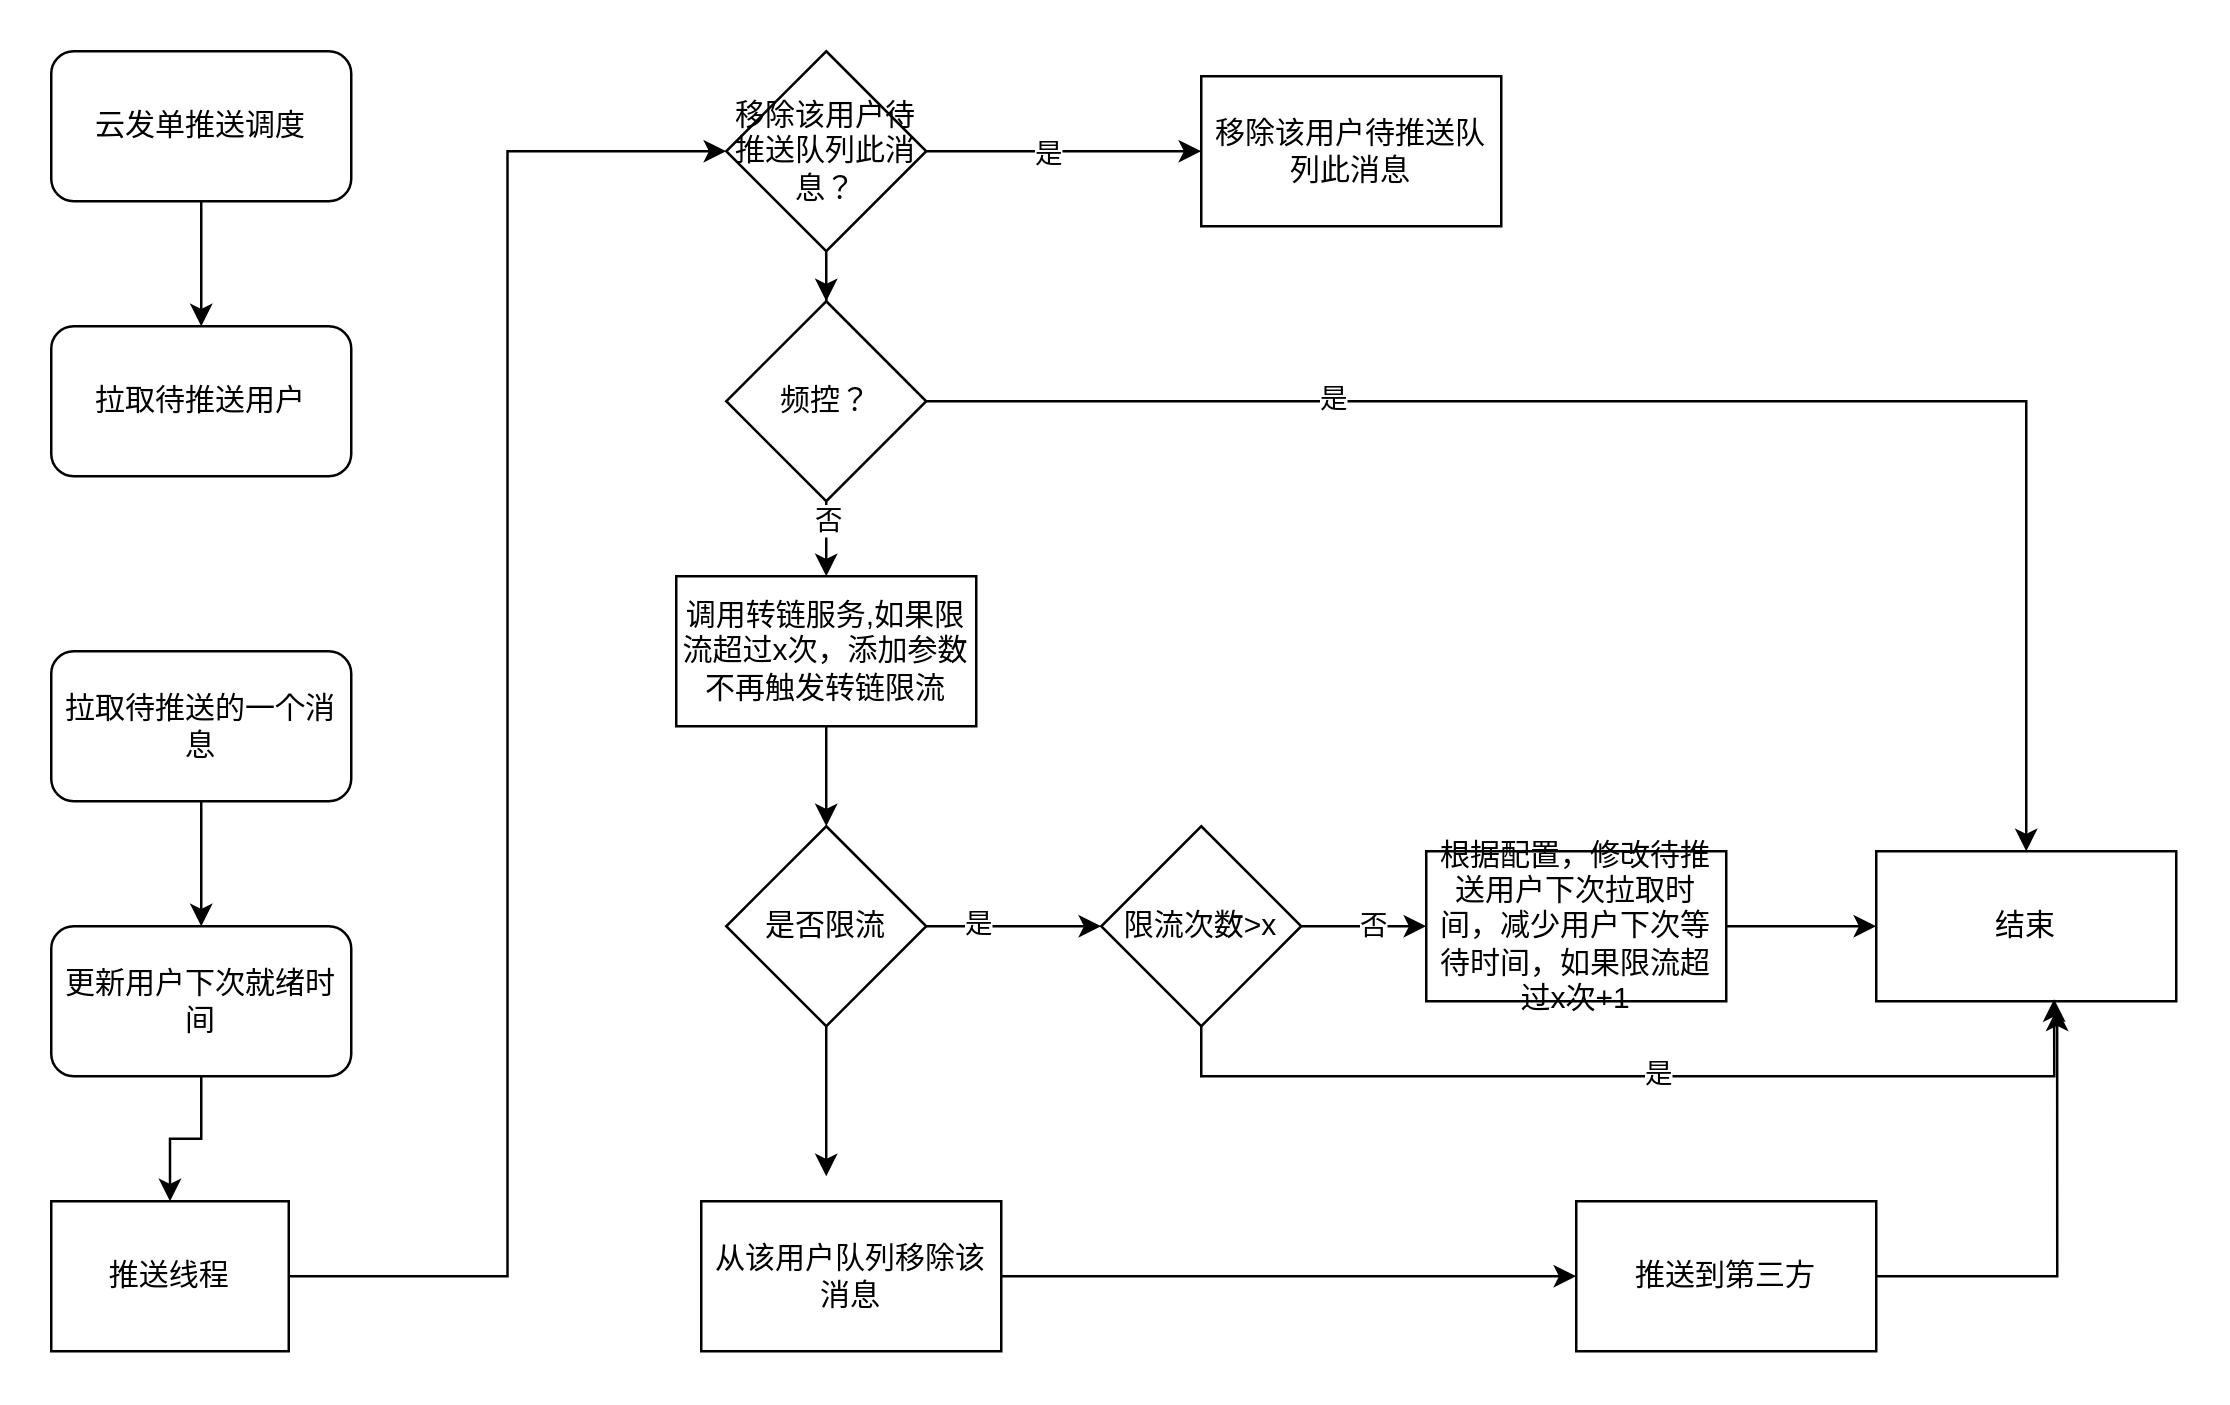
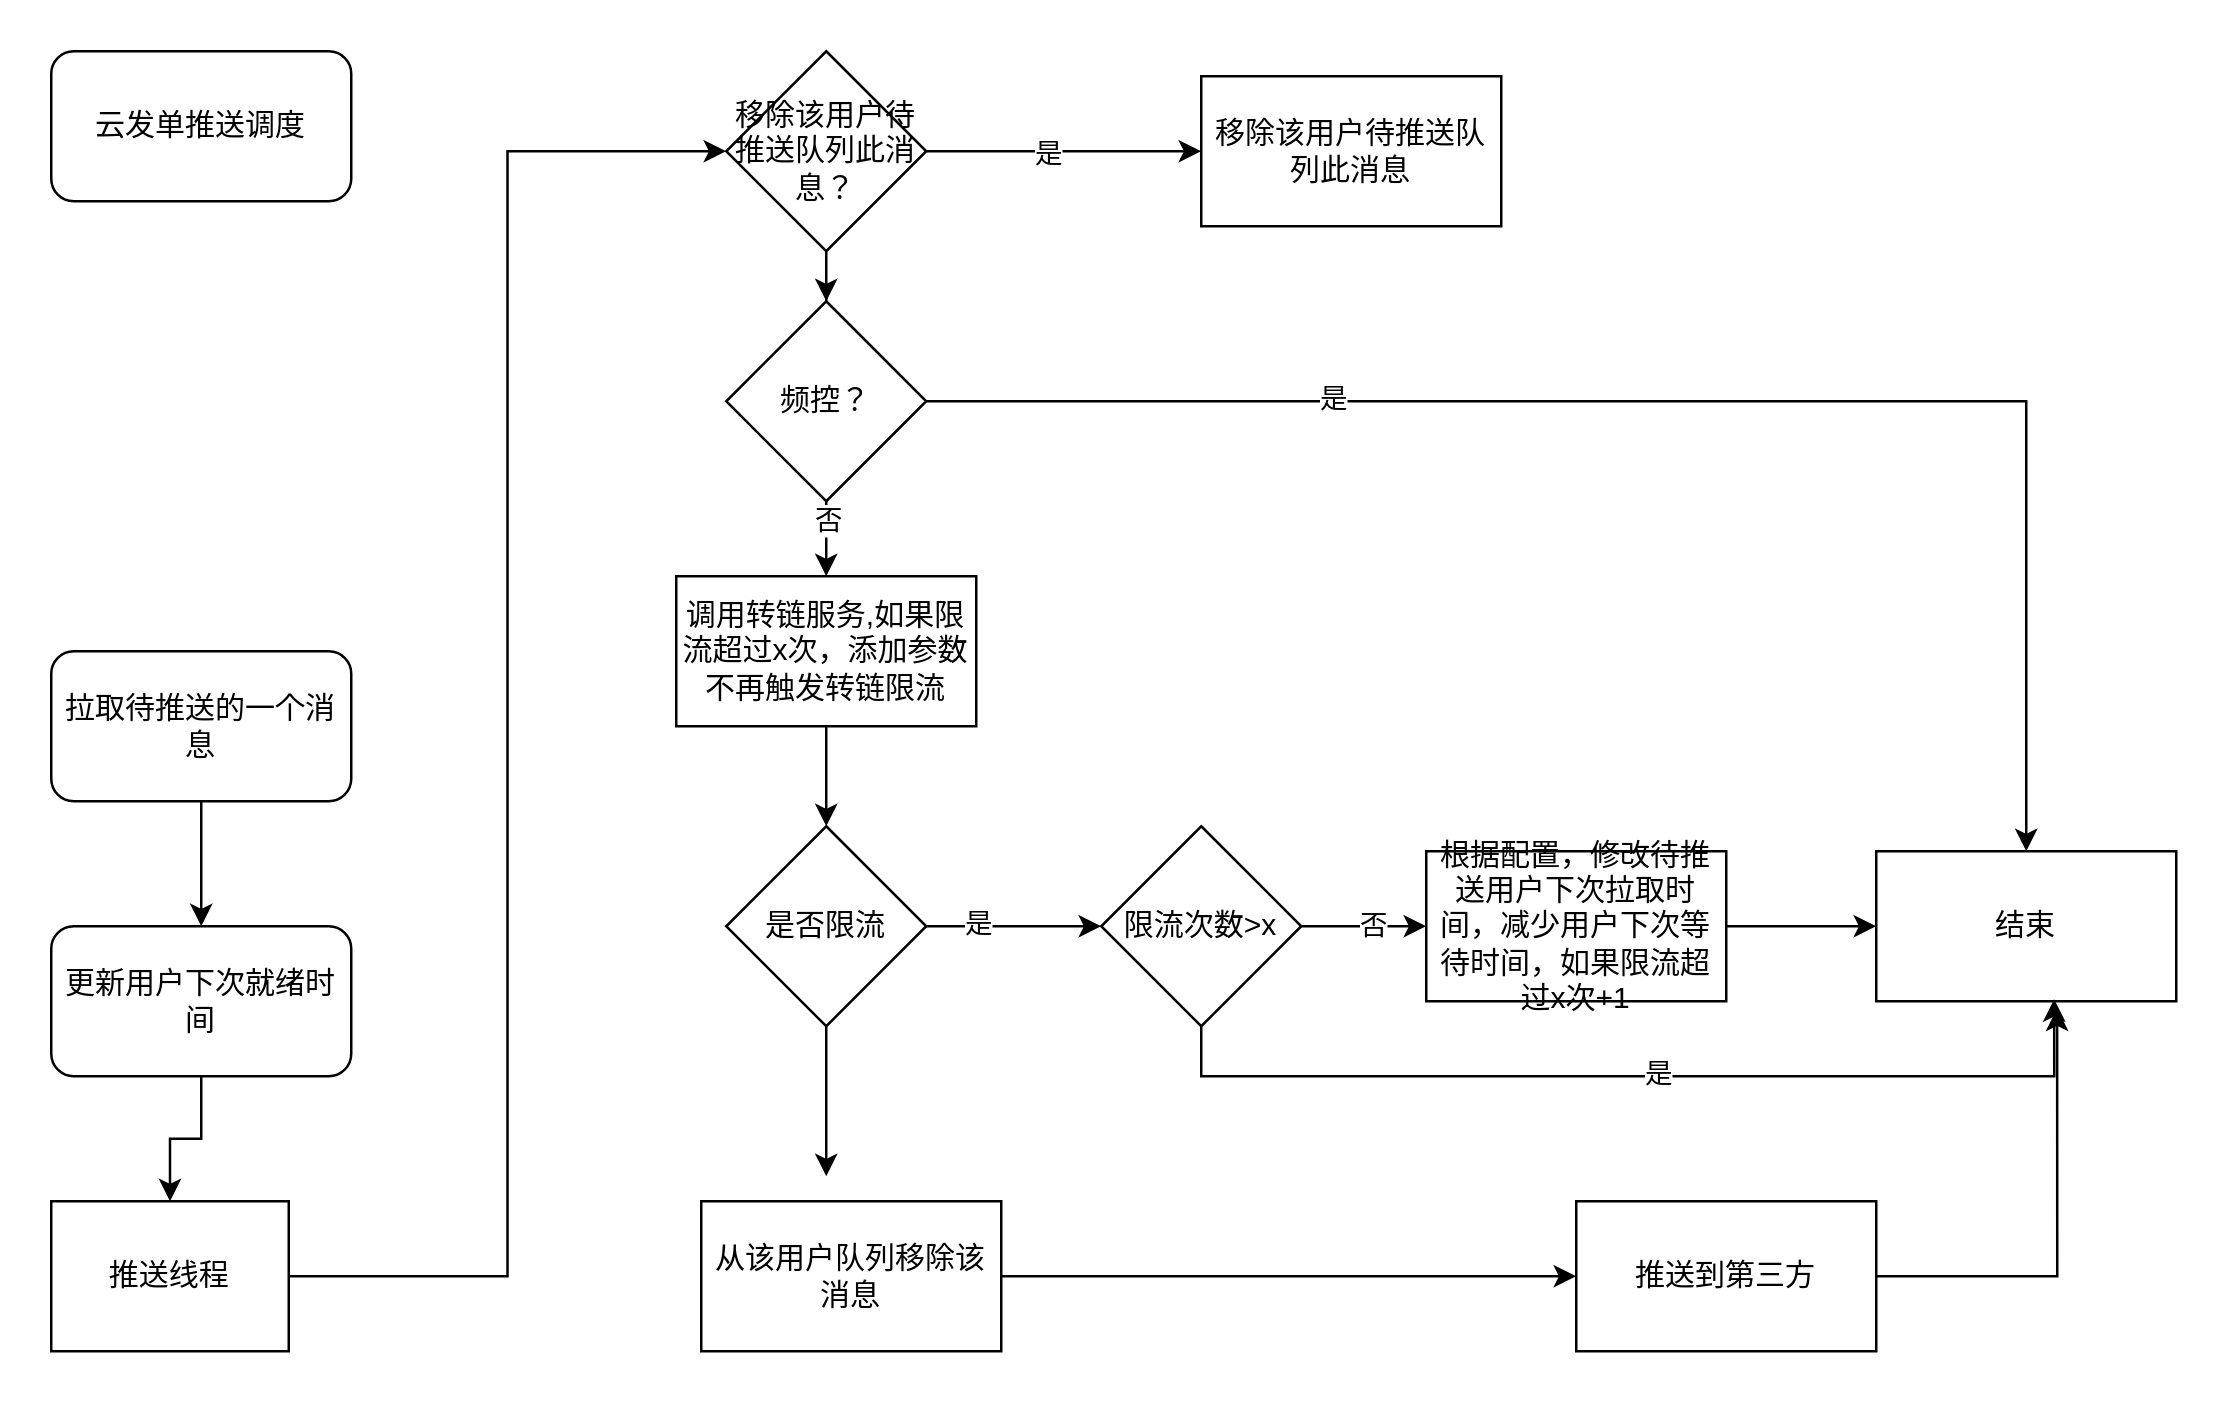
edge "云发单推送调度" -> "拉取待推送用户": removed
node "拉取待推送用户": removed
